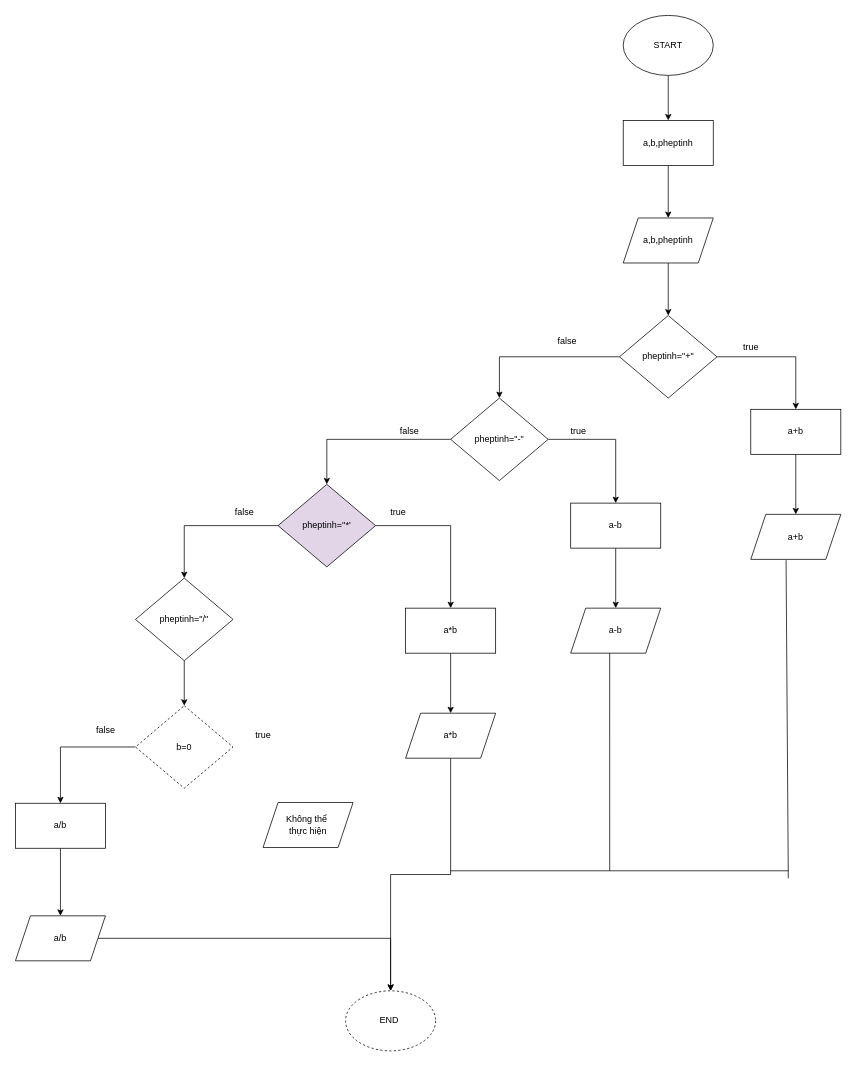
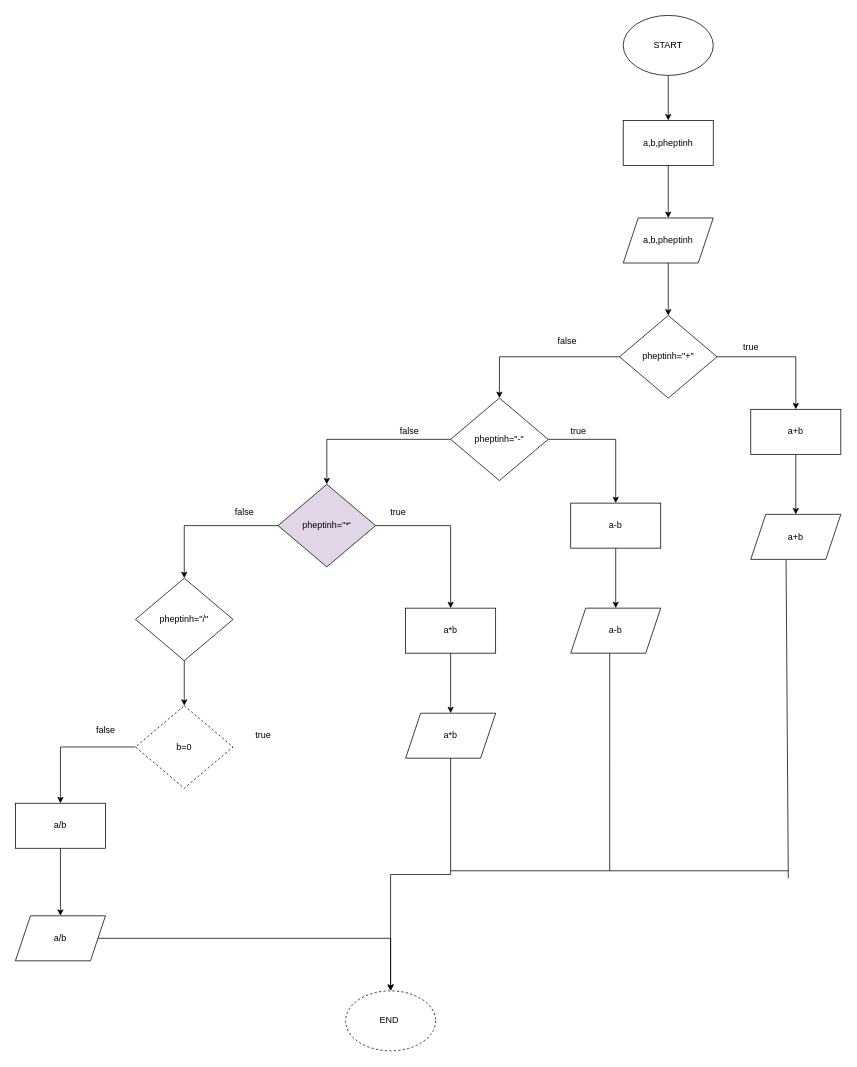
node "Không thể thực hiện": removed
